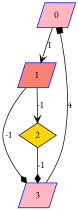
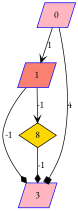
edge "3" -> "0": reversed
node "2": label "2" -> "8"
